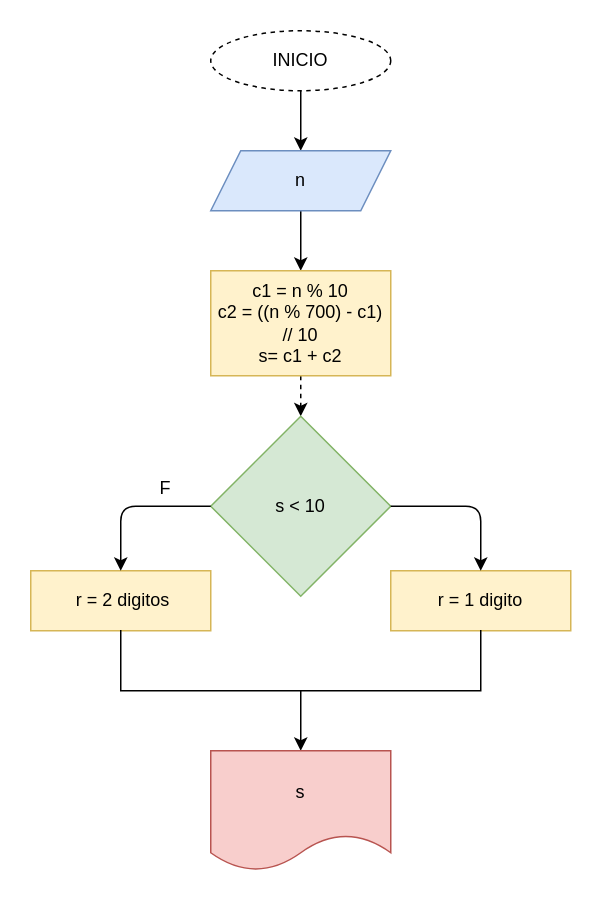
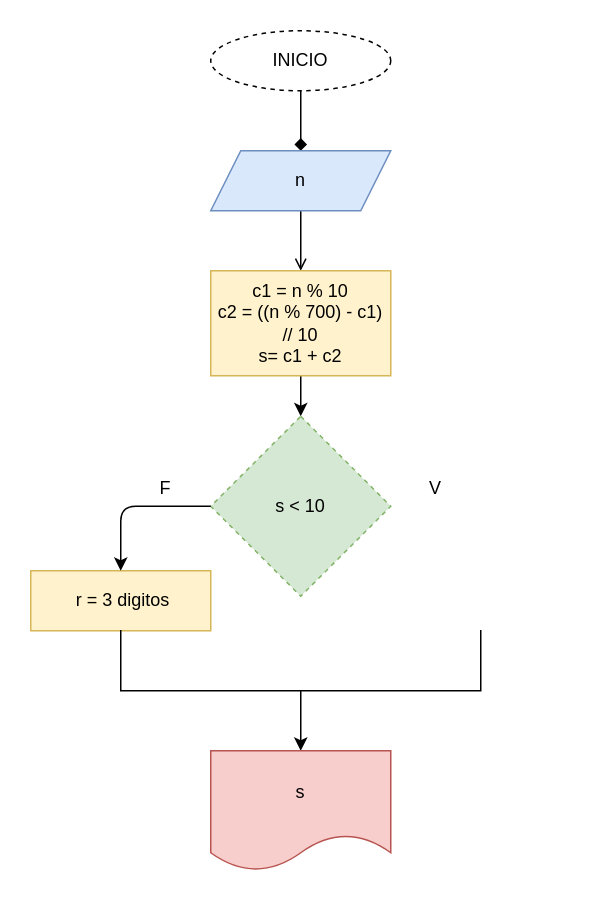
edge "INICIO" -> "n": arrowhead classic -> diamond
edge "n" -> "c1 = n % 10 c2 = ((n % 700) - c1) // 10 s= c1 + c2": arrowhead classic -> open
edge "c1 = n % 10 c2 = ((n % 700) - c1) // 10 s= c1 + c2" -> "s < 10": style dashed -> solid
node "V": added
node "s < 10": style solid -> dashed
edge "s < 10" -> "r = 1 digito": removed
node "r = 2 digitos": label "r = 2 digitos" -> "r = 3 digitos"
node "r = 1 digito": removed
